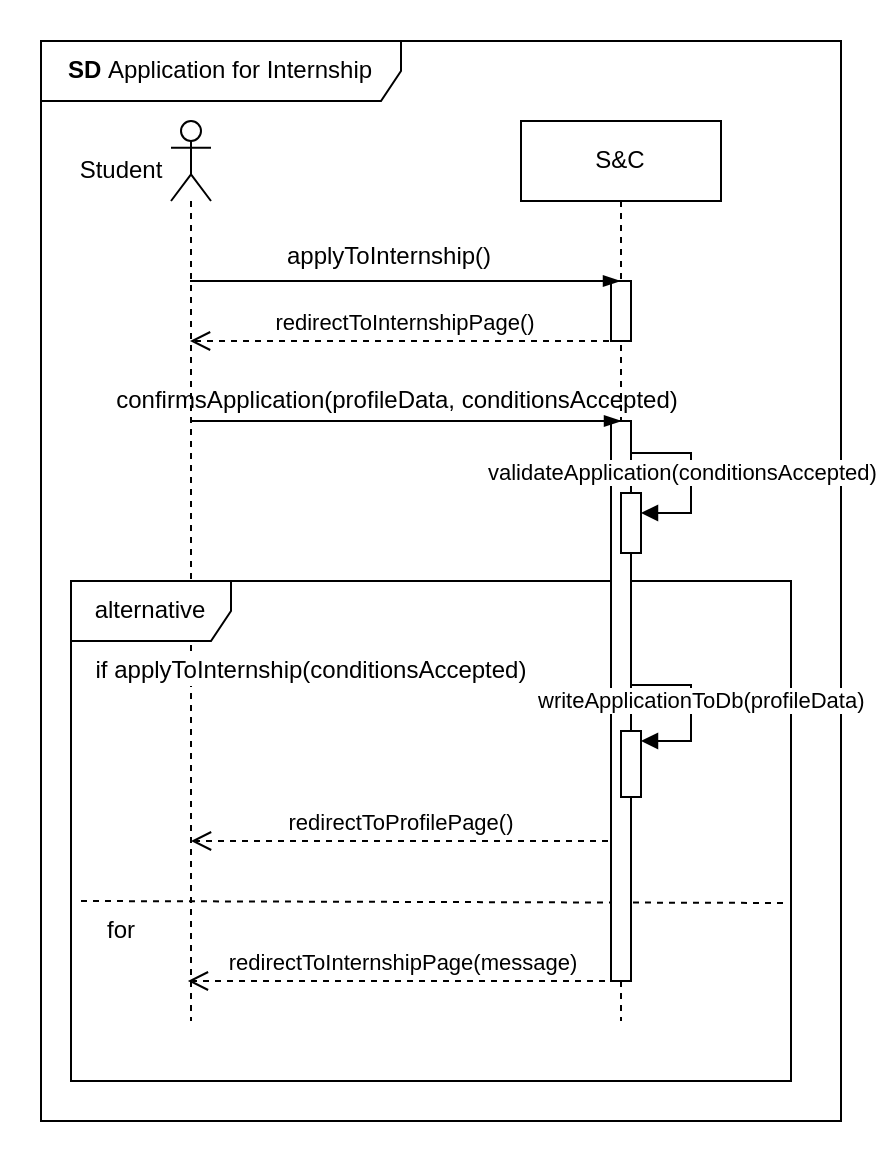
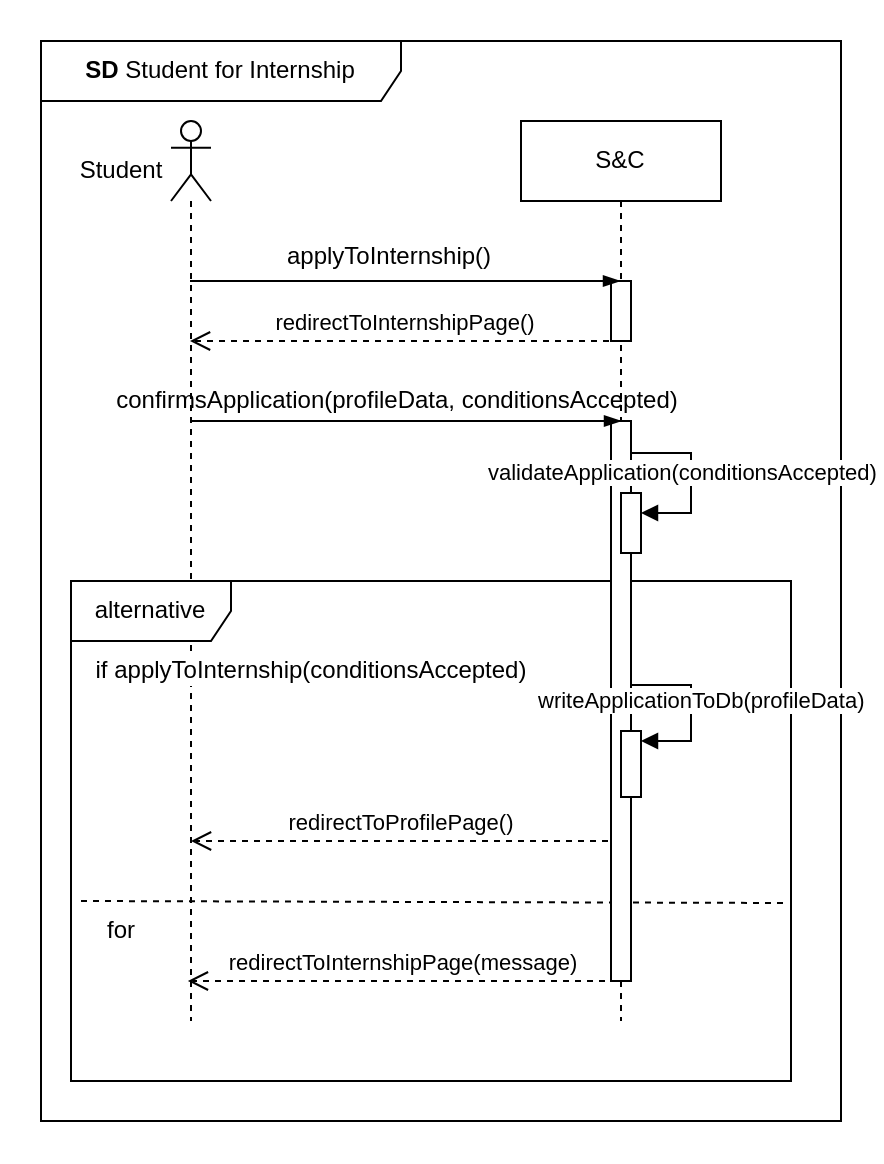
node "SD Application for Internship": label "SD Application for Internship" -> "SD Student for Internship"
